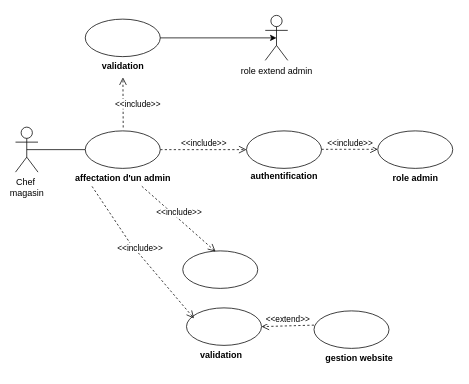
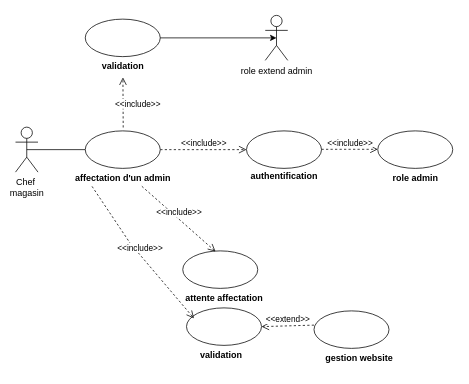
node "attente affectation": added
